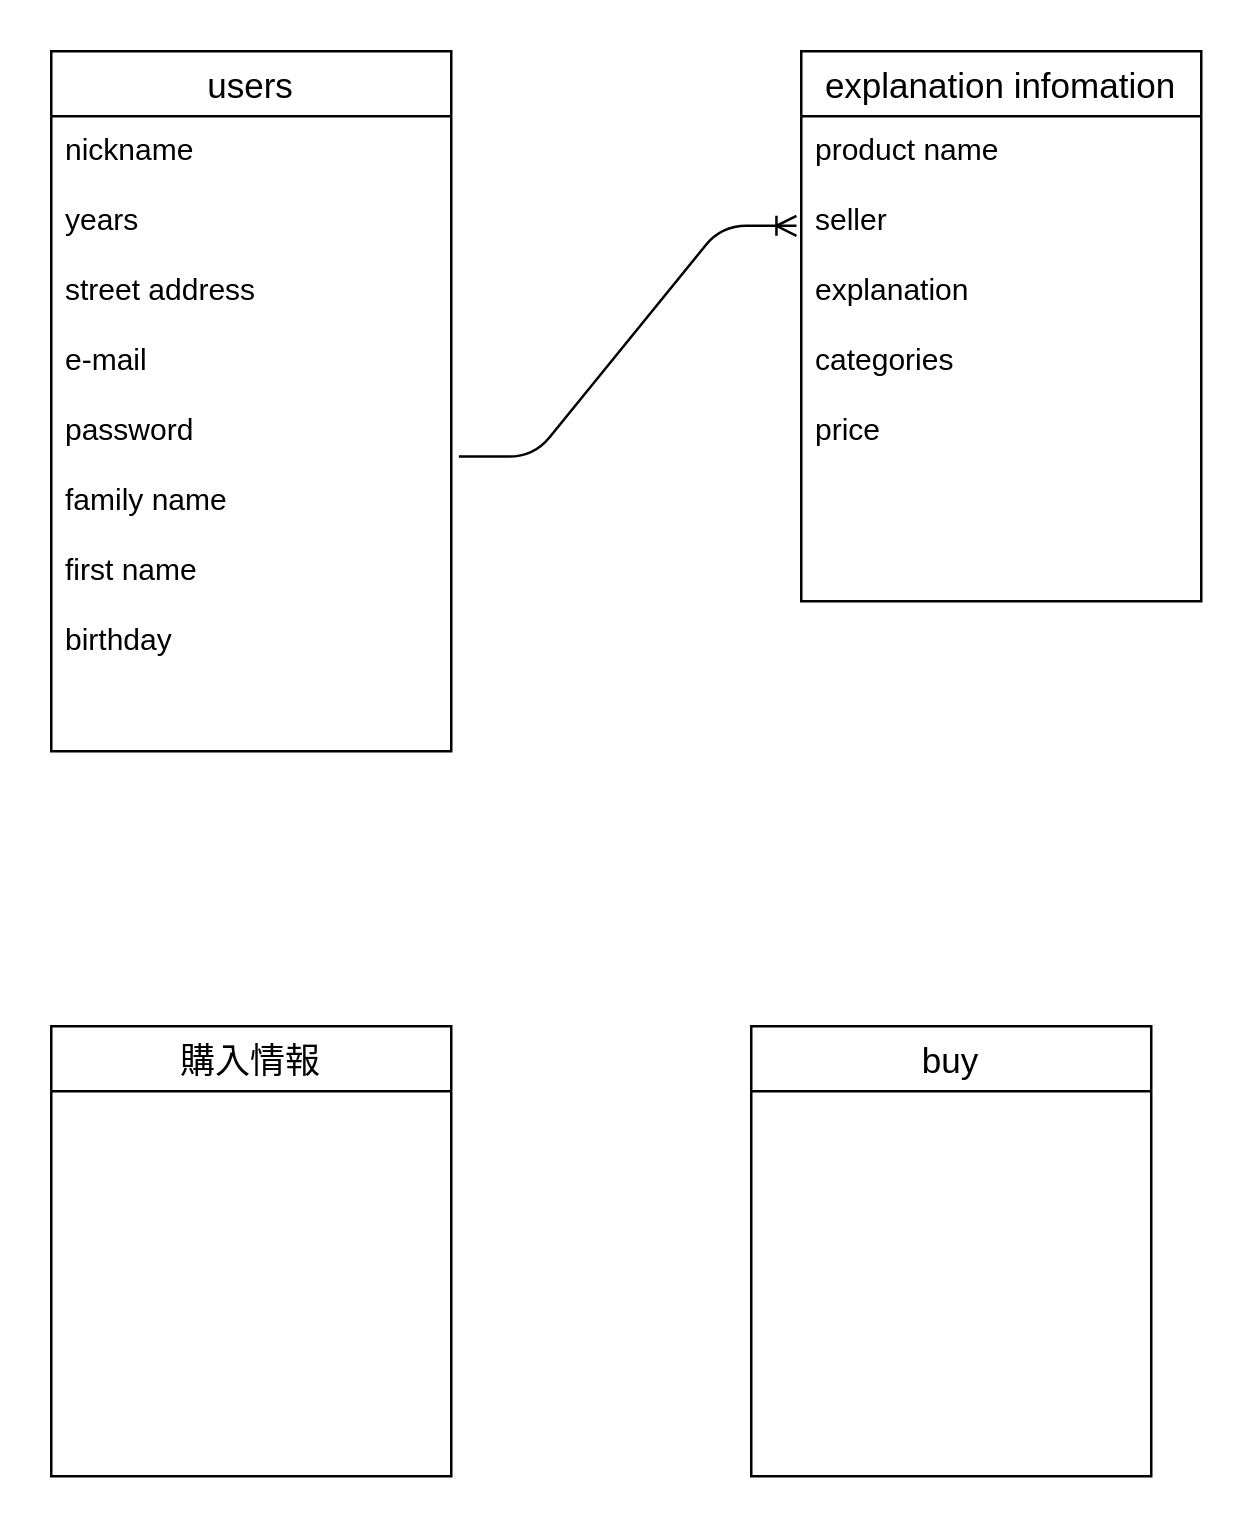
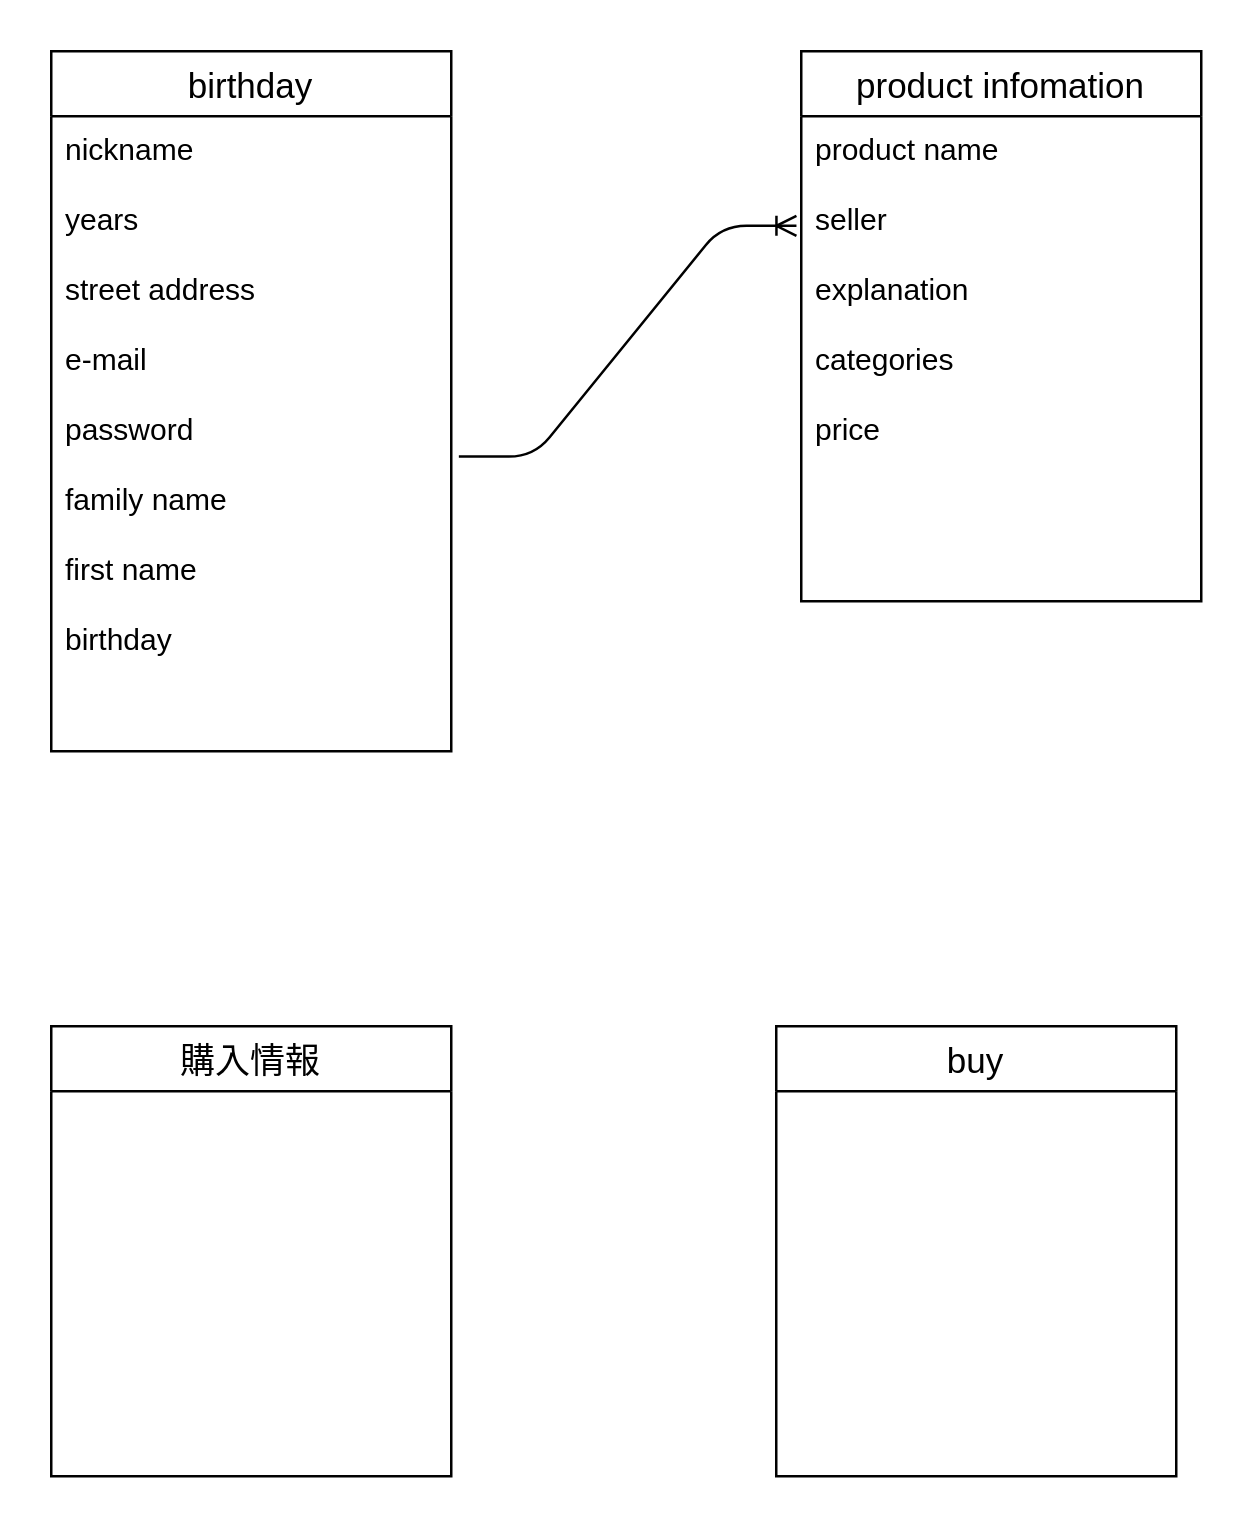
node "users": label "users" -> "birthday"
node "explanation infomation": label "explanation infomation" -> "product infomation"
node "buy": moved (951, 1251) -> (976, 1251)
